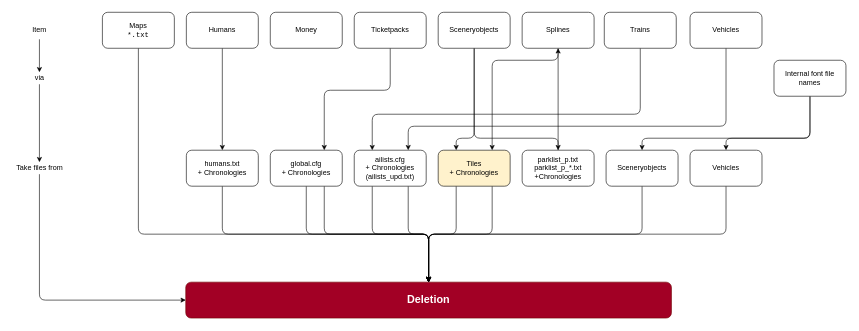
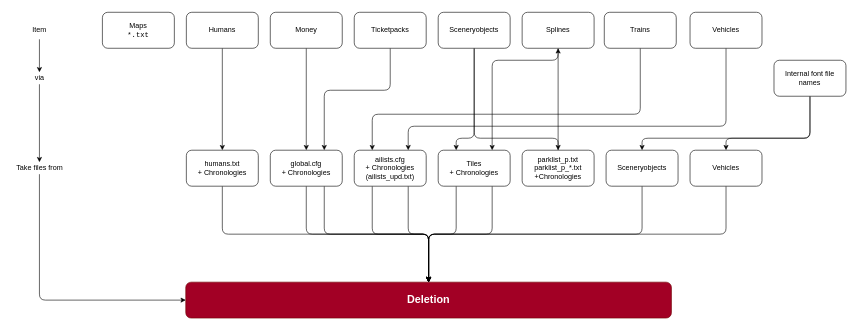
edge "Money" -> "global.cfg + Chronologies": added
node "Tiles + Chronologies": fillcolor #fff2cc -> #ffffff
edge "Maps *.txt" -> "Deletion": removed
